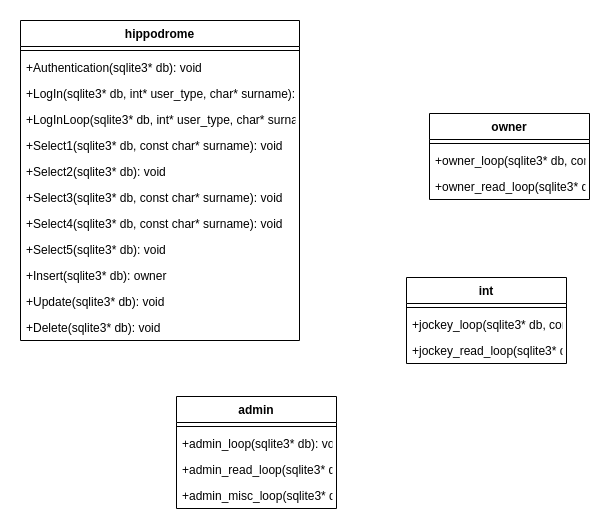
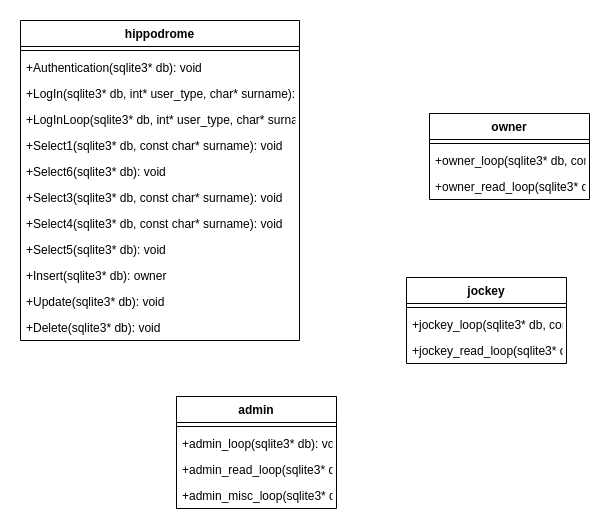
node "+Select2(sqlite3* db): void": label "+Select2(sqlite3* db): void" -> "+Select6(sqlite3* db): void"
node "int": label "int" -> "jockey"
